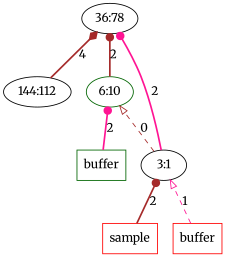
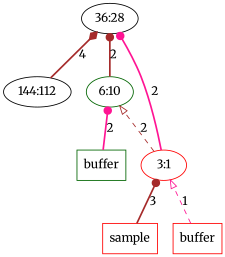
node "36:78": label "36:78" -> "36:28"
edge "3:1" -> "6:10": label "0" -> "2"
node "3:1": color black -> red
edge "sample" -> "3:1": label "2" -> "3"
